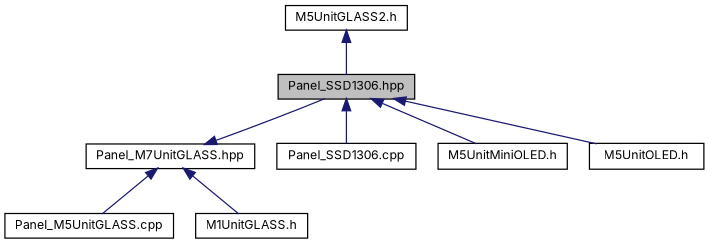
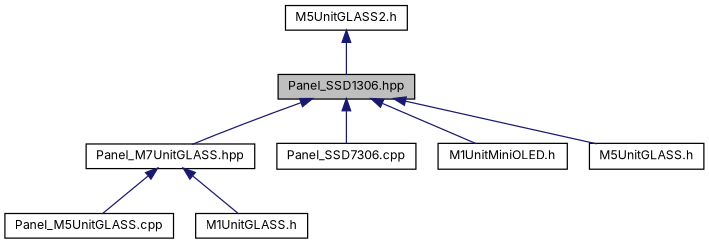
edge "Panel_SSD1306.hpp" -> "Panel_M7UnitGLASS.hpp": reversed
node "Panel_SSD1306.cpp": label "Panel_SSD1306.cpp" -> "Panel_SSD7306.cpp"
node "M5UnitMiniOLED.h": label "M5UnitMiniOLED.h" -> "M1UnitMiniOLED.h"
node "M5UnitOLED.h": label "M5UnitOLED.h" -> "M5UnitGLASS.h"
